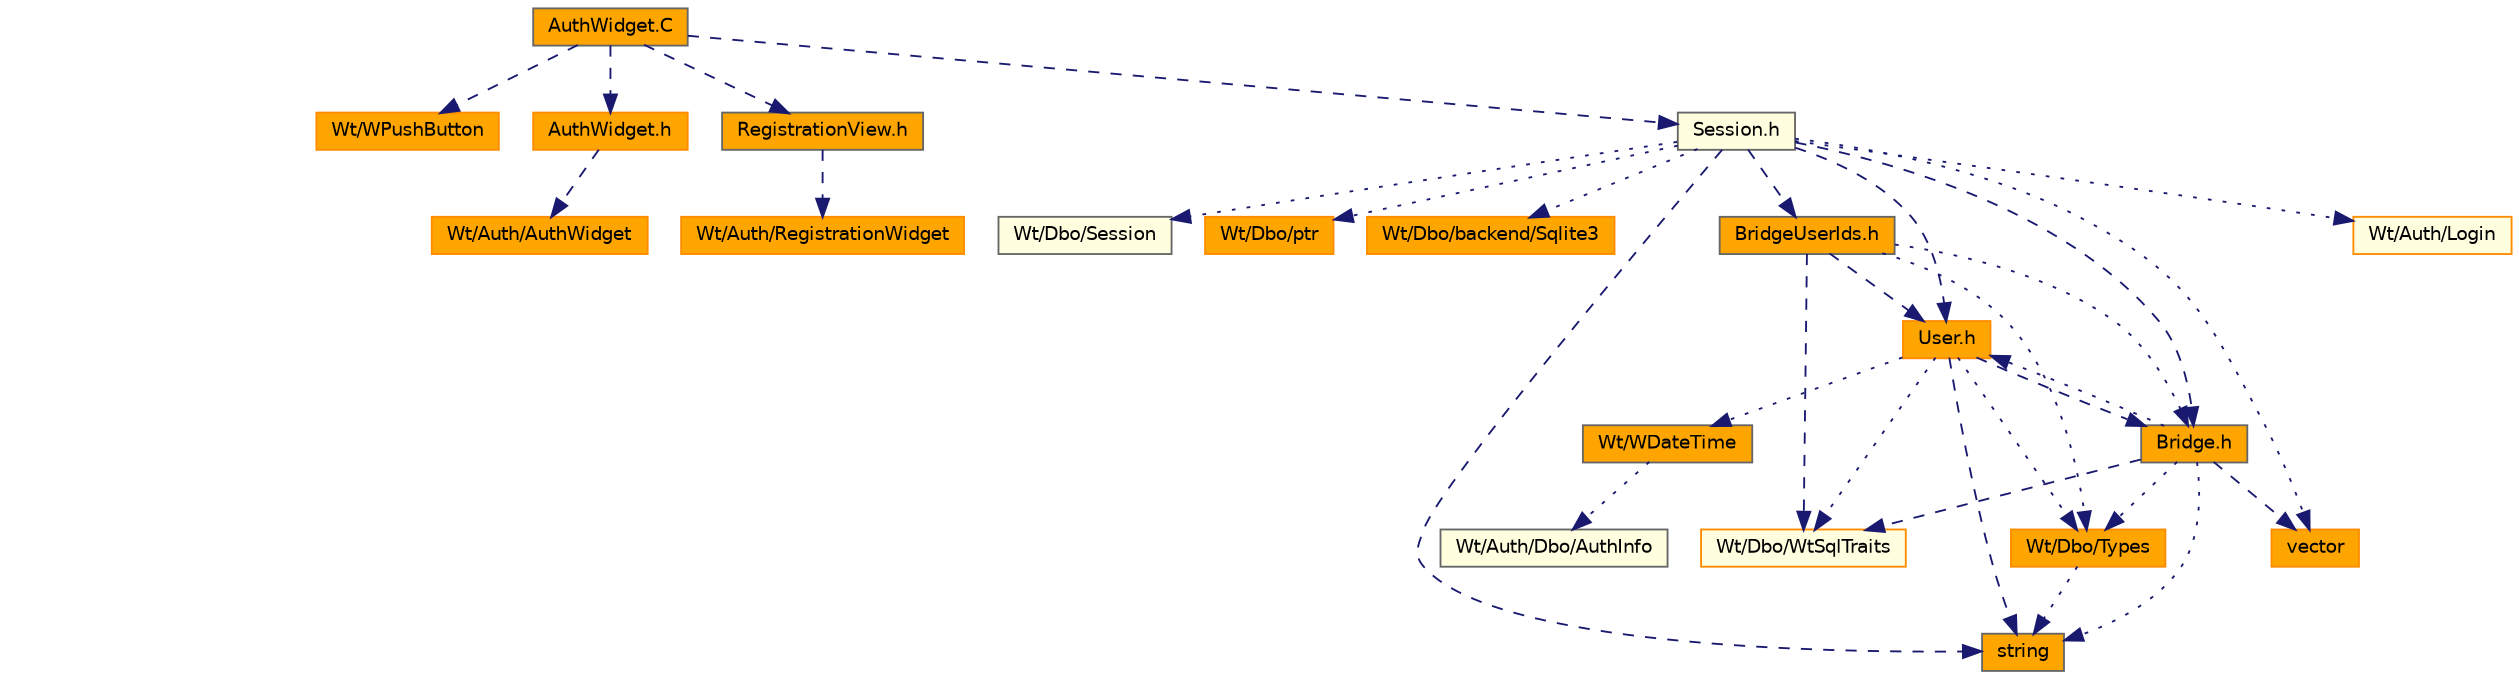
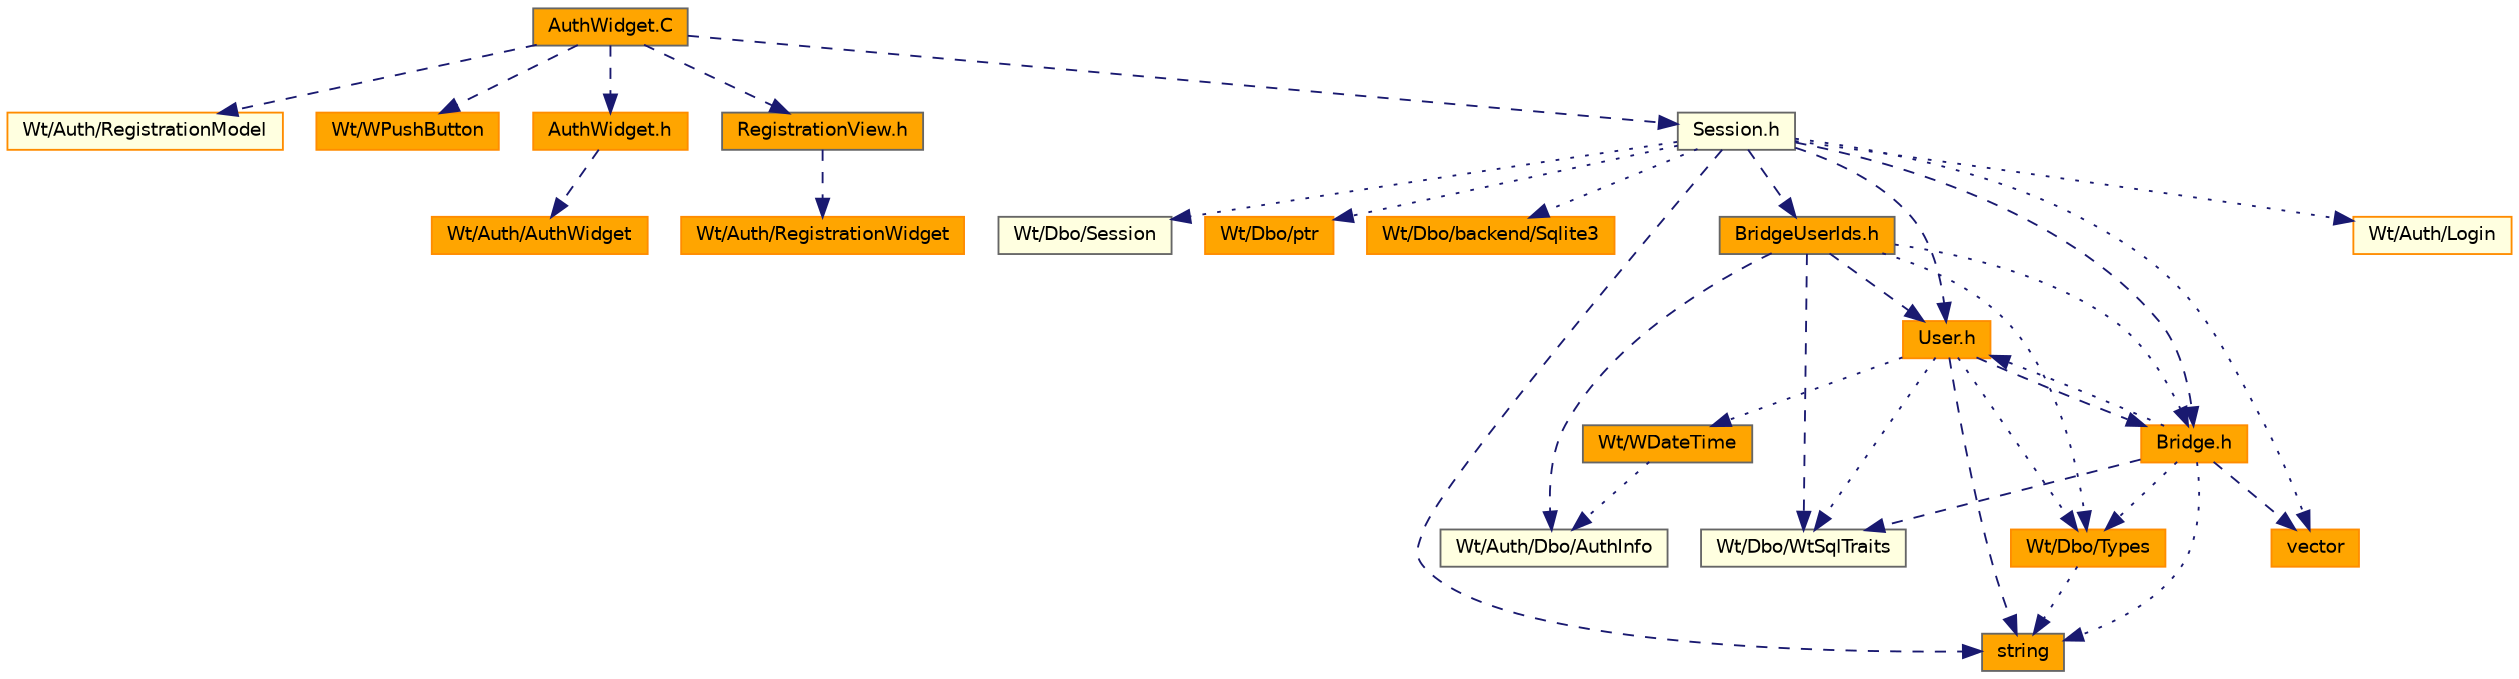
node "Wt/Auth/RegistrationModel": added
edge "BridgeUserIds.h" -> "Wt/Auth/Dbo/AuthInfo": added
node "Bridge.h": color gray40 -> darkorange
node "Wt/Dbo/WtSqlTraits": color darkorange -> gray40
